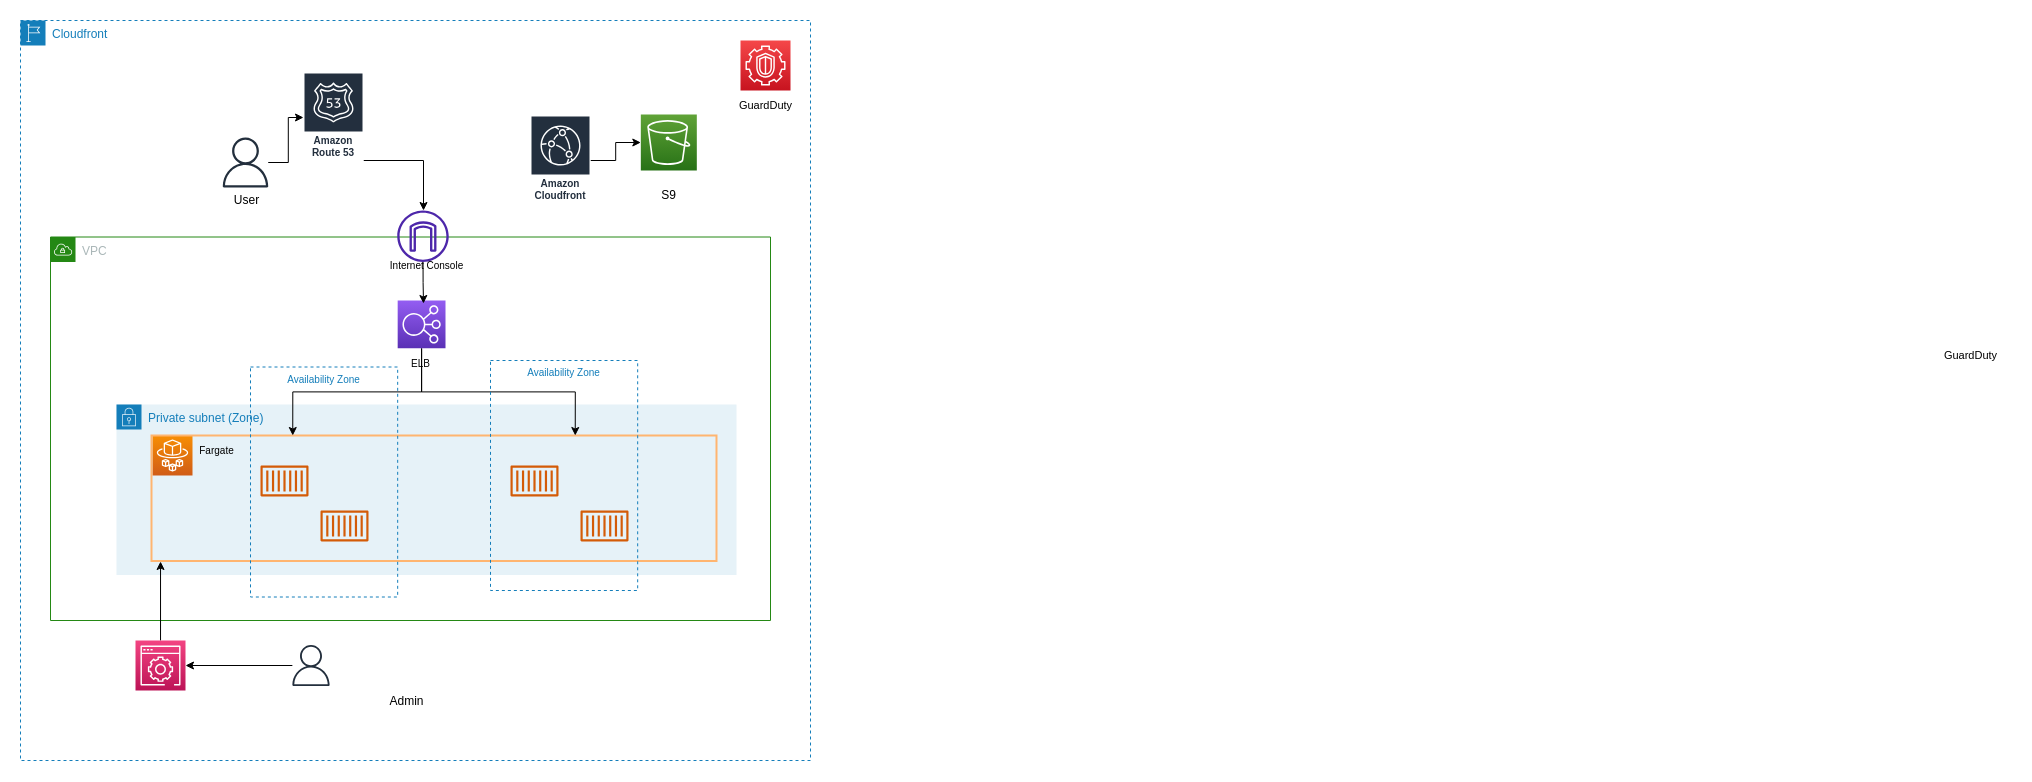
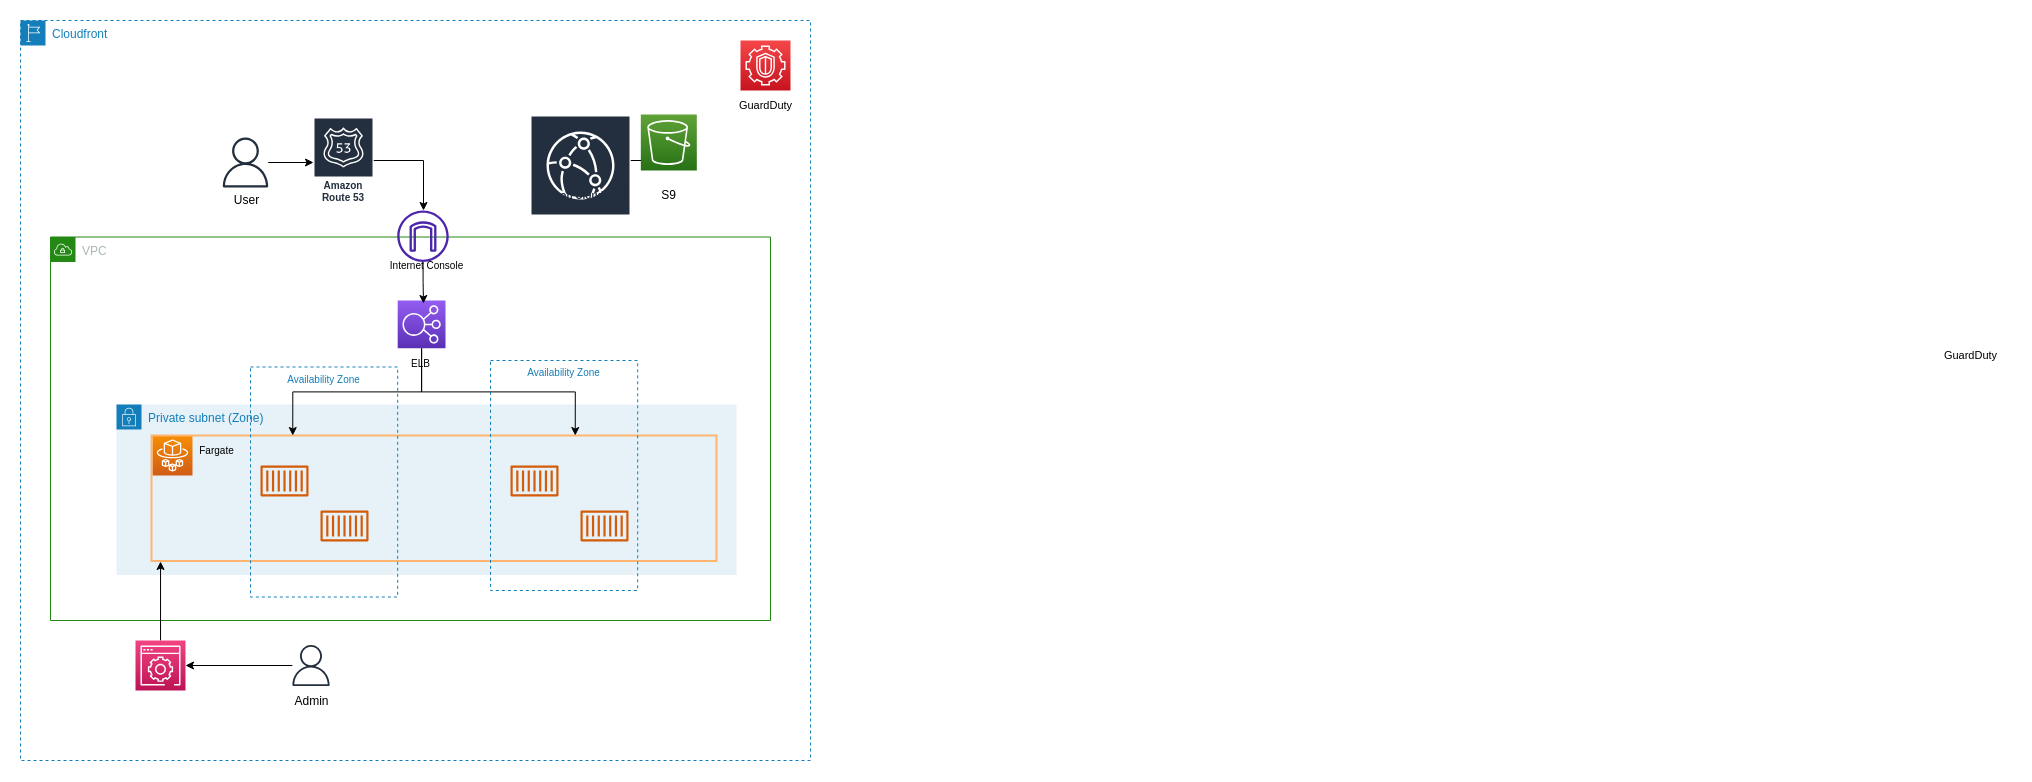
node "Amazon Route 53": moved (334, 118) -> (344, 163)
node "Amazon Cloudfront": size 60x90 -> 100x90
node "Admin": moved (406, 701) -> (311, 701)
